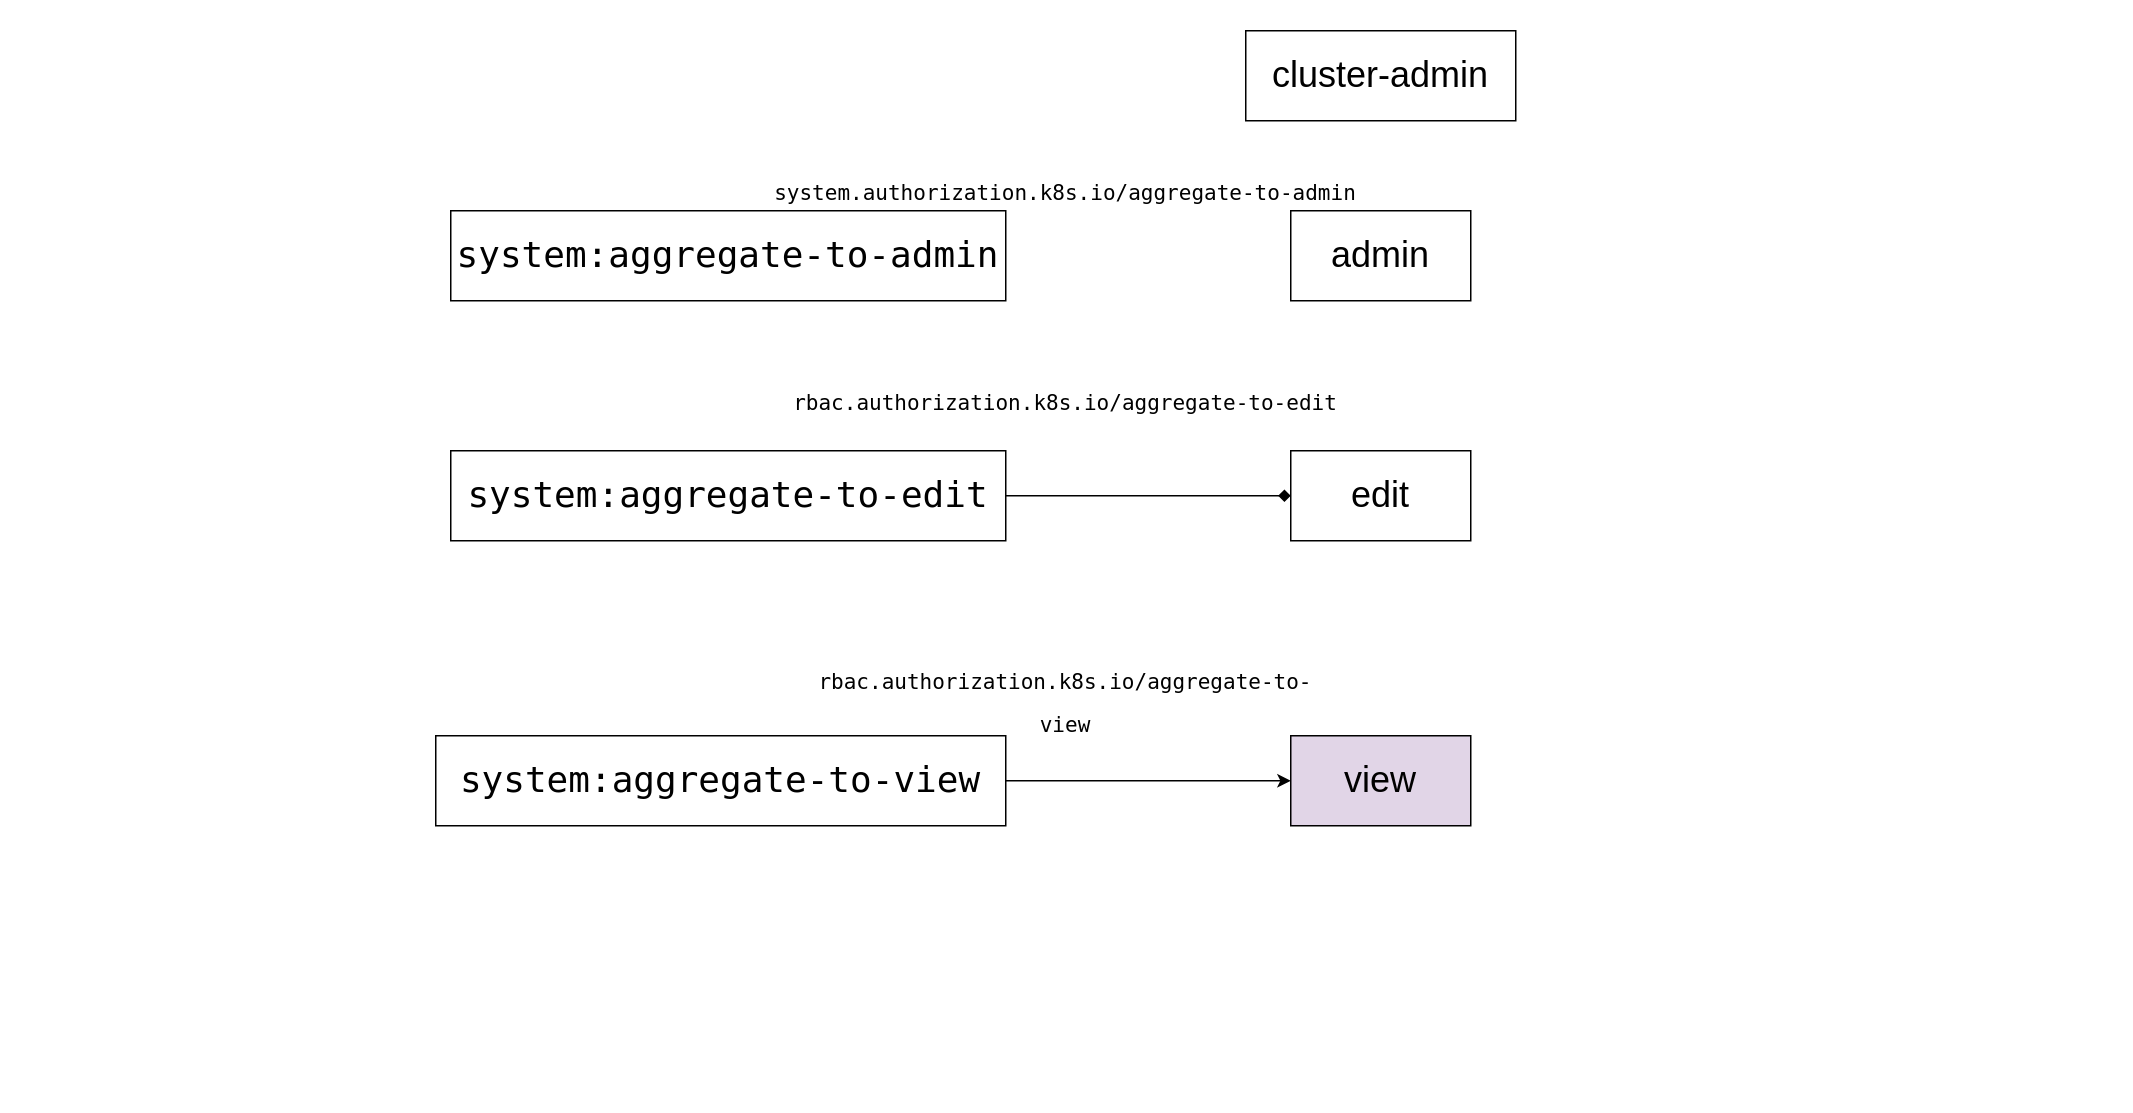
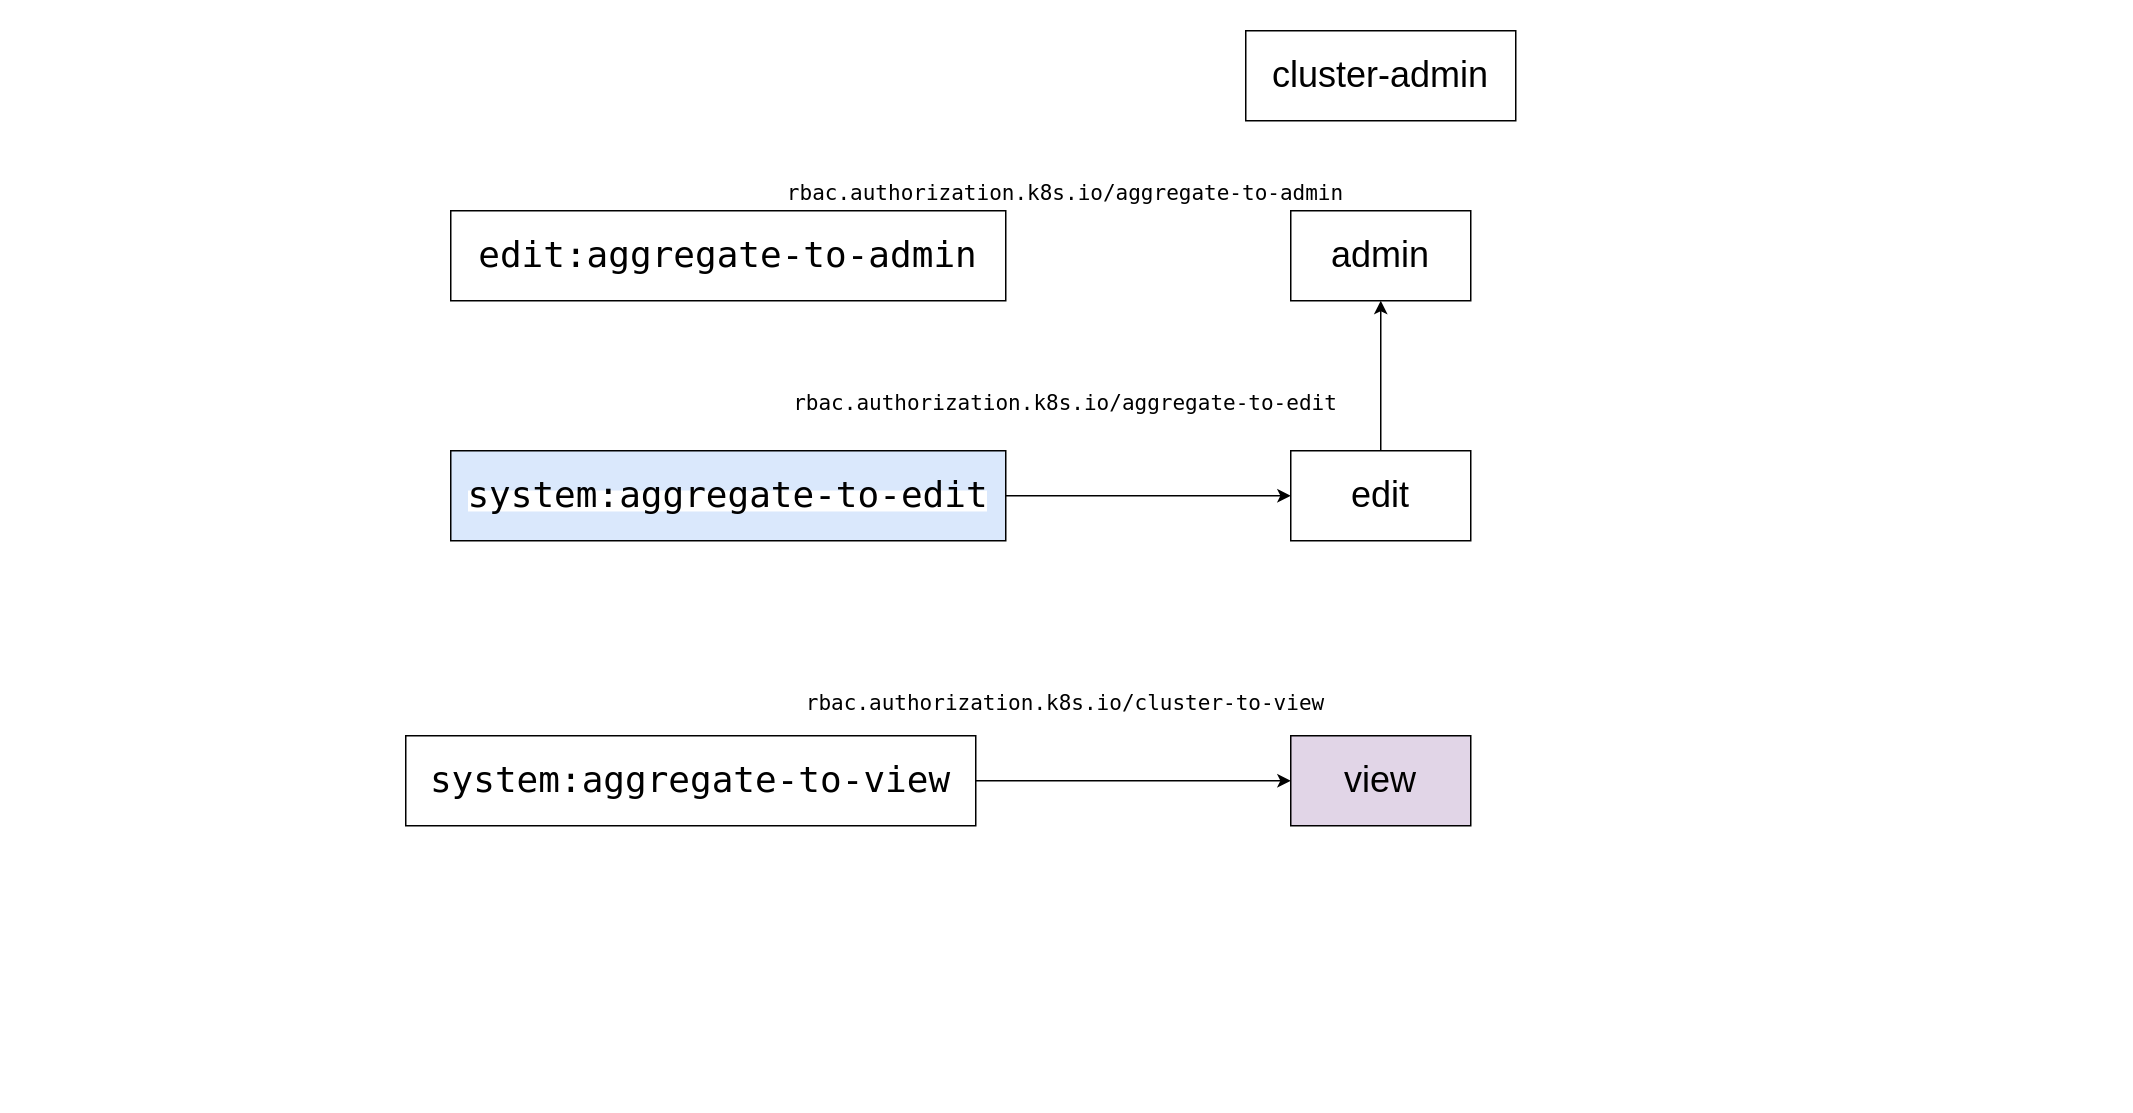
node "system.authorization.k8s.io/aggregate-to-admin": label "system.authorization.k8s.io/aggregate-to-admin" -> "rbac.authorization.k8s.io/aggregate-to-admin"
node "system:aggregate-to-admin": label "system:aggregate-to-admin" -> "edit:aggregate-to-admin"
edge "edit" -> "admin": added
node "system:aggregate-to-edit": fillcolor #ffffff -> #dae8fc
edge "system:aggregate-to-edit" -> "edit": arrowhead diamond -> classic
node "rbac.authorization.k8s.io/aggregate-to-view": label "rbac.authorization.k8s.io/aggregate-to-view" -> "rbac.authorization.k8s.io/cluster-to-view"
node "system:aggregate-to-view": moved (721, 781) -> (691, 781)
